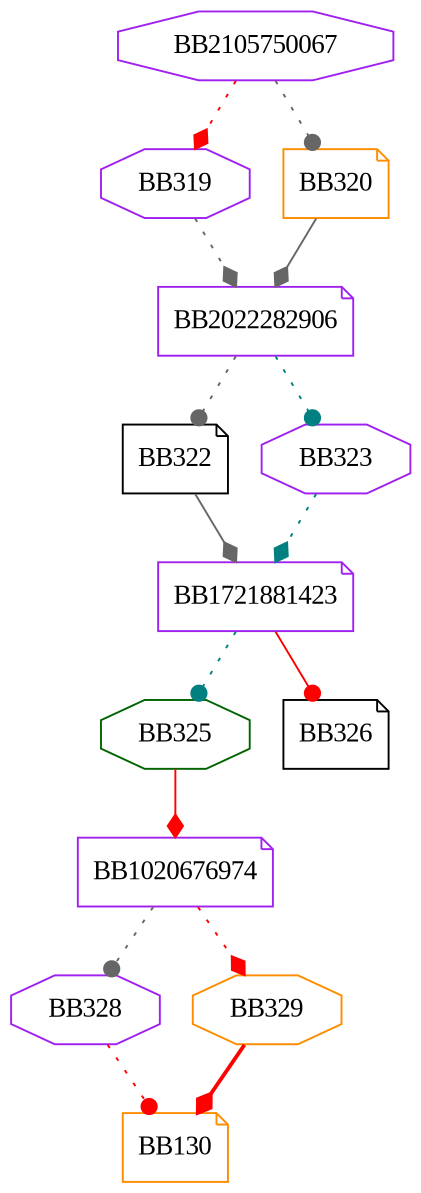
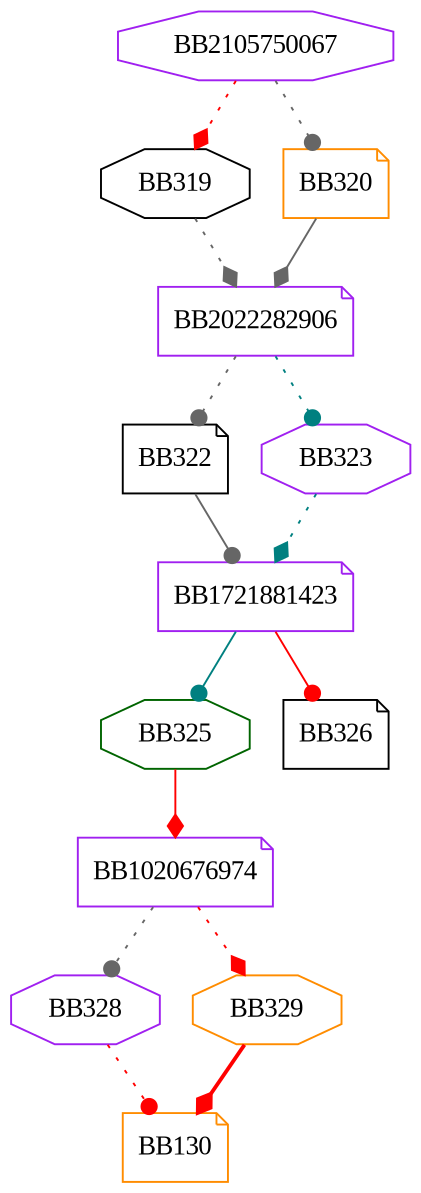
node "BB319": color purple -> black
edge "BB322" -> "BB1721881423": arrowhead diamond -> dot
edge "BB1721881423" -> "BB325": style dotted -> solid
